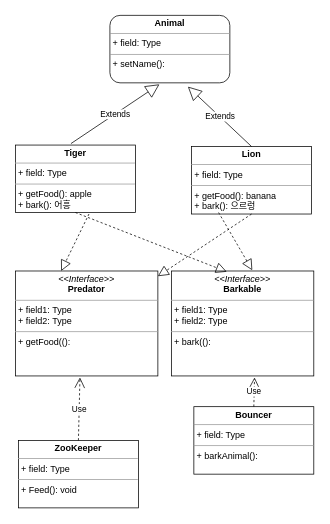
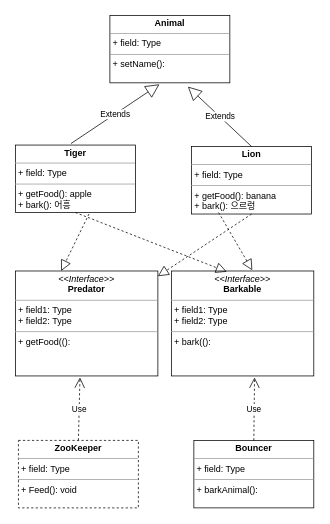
node "Animal + field: Type + setName():": shape rounded rectangle -> rectangle
node "Bouncer + field: Type + barkAnimal():": moved (254, 441) -> (254, 474)
node "ZooKeeper + field: Type + Feed(): void": style solid -> dashed
